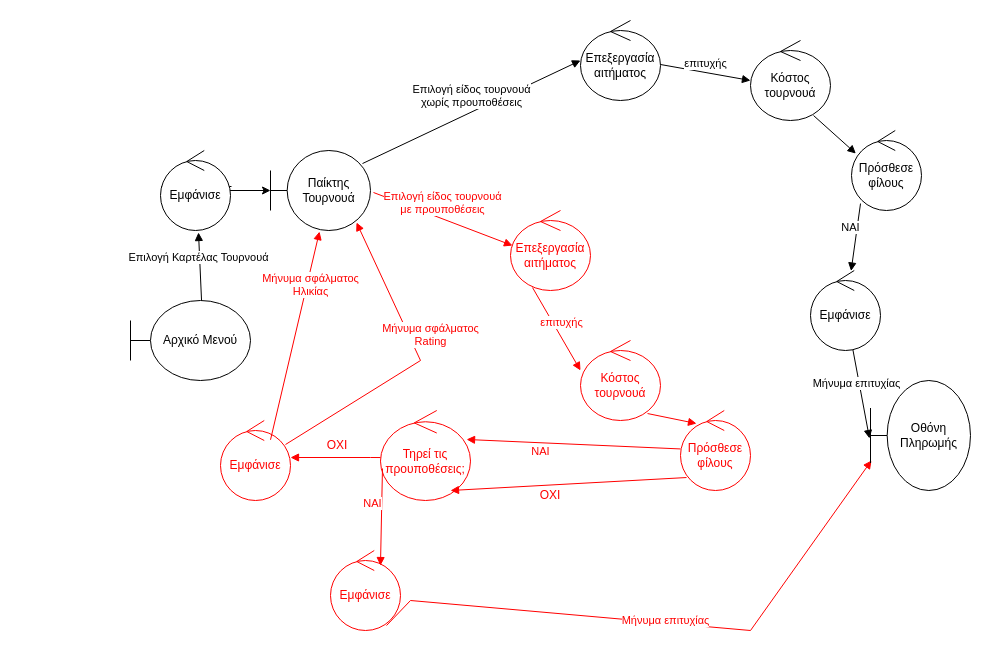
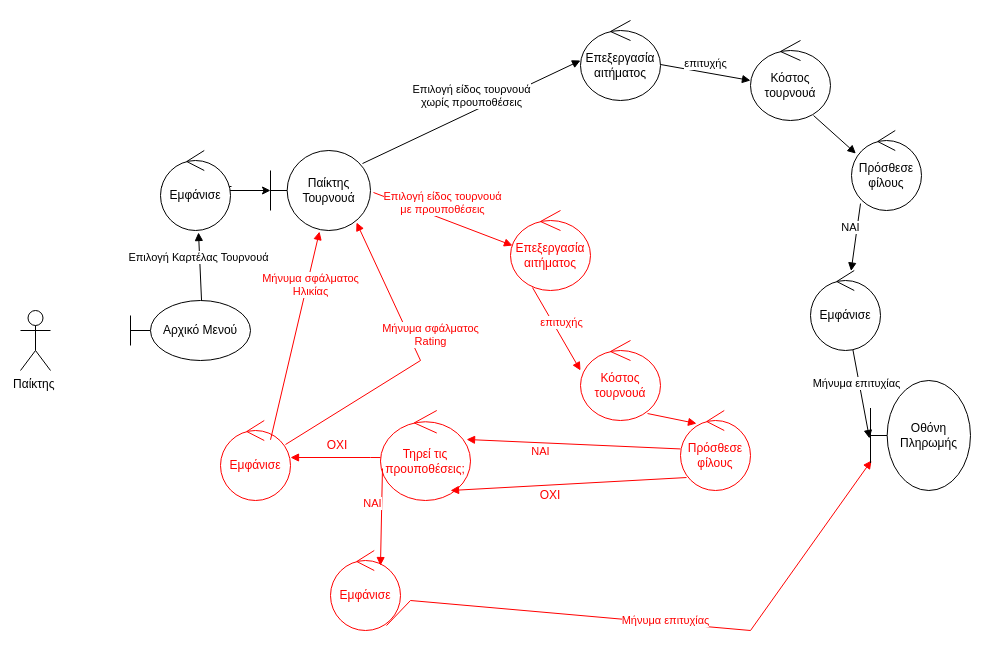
node "Παίκτης": added
node "Αρχικό Μενού": size 120x80 -> 120x60
